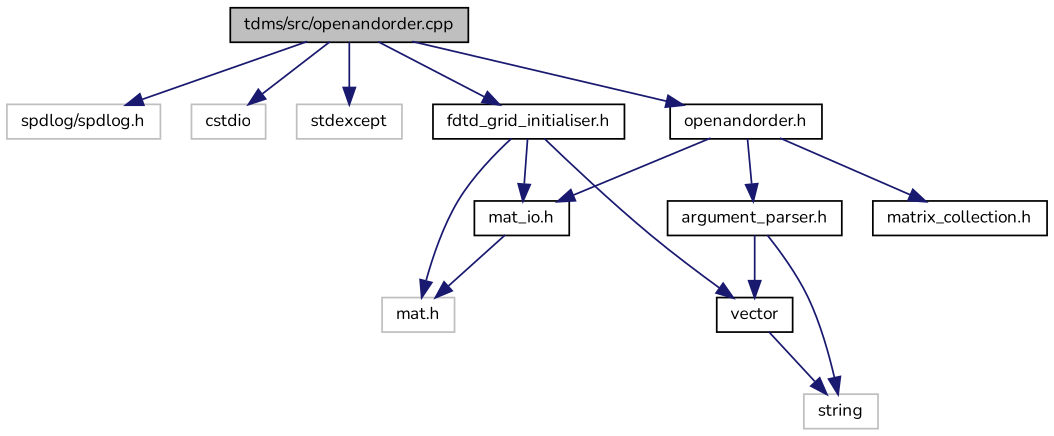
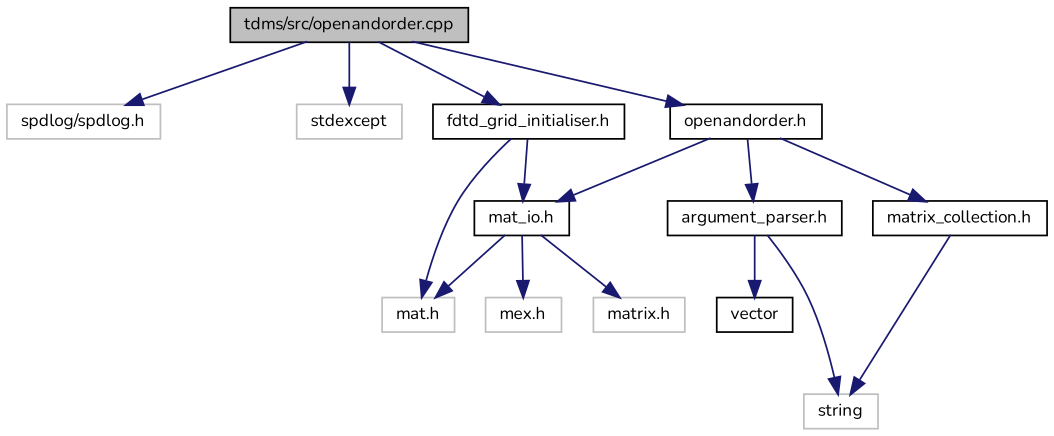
node "cstdio": removed
edge "fdtd_grid_initialiser.h" -> "vector": removed
node "mex.h": added
node "matrix.h": added
edge "vector" -> "string": now "matrix_collection.h" -> "string"
